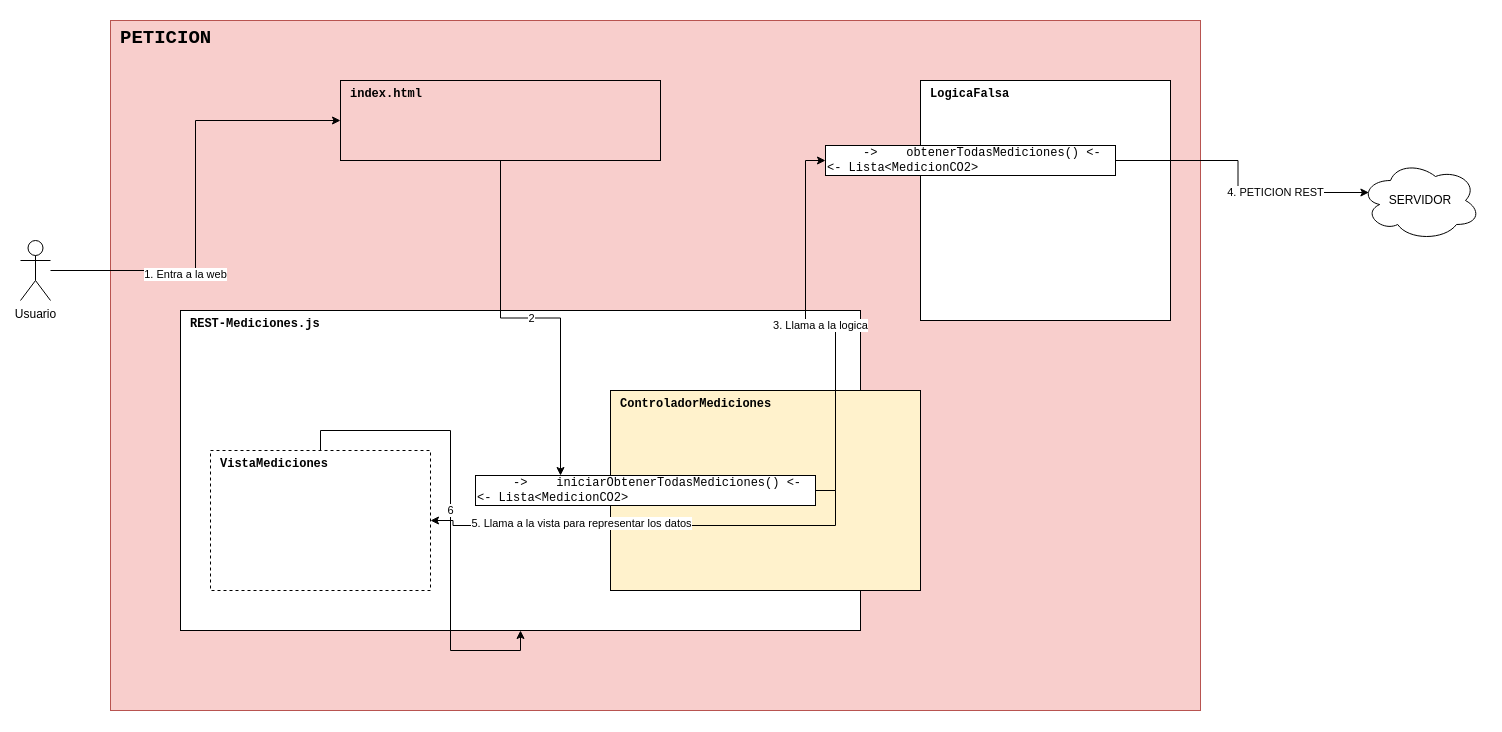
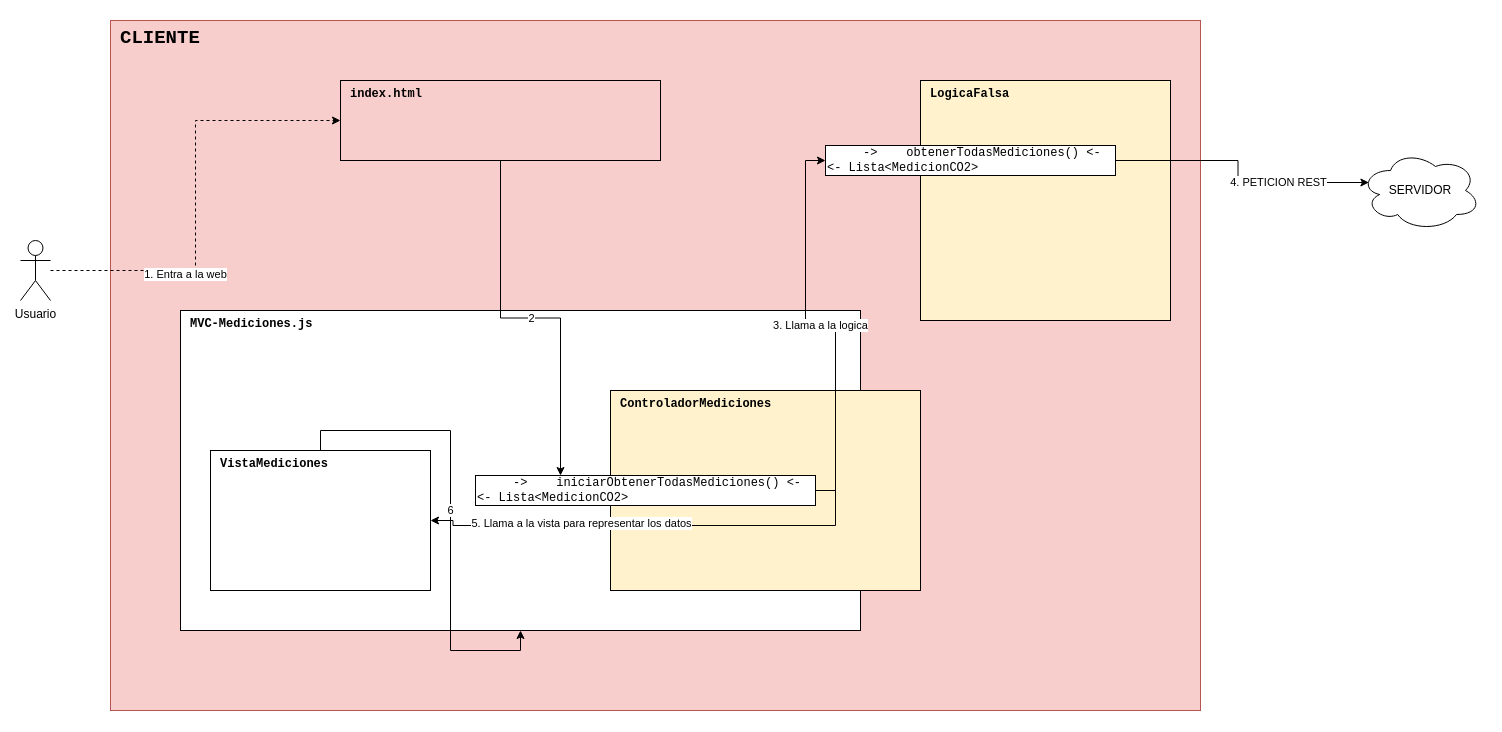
node "PETICION": label "PETICION" -> "CLIENTE"
edge "Usuario" -> "index.html": style solid -> dashed
node "LogicaFalsa": fillcolor #ffffff -> #fff2cc
node "SERVIDOR": moved (1421, 201) -> (1421, 191)
node "REST-Mediciones.js": label "REST-Mediciones.js" -> "MVC-Mediciones.js"
node "VistaMediciones": style dashed -> solid
